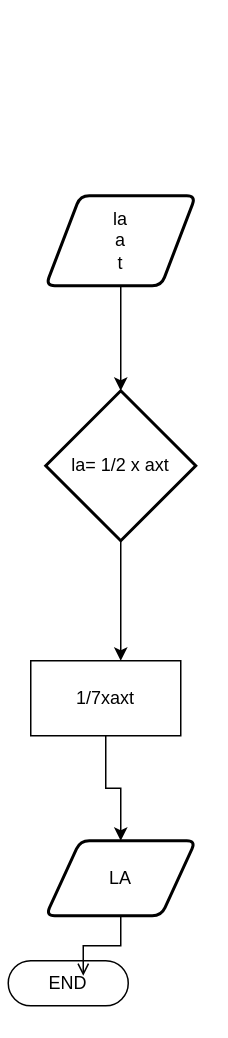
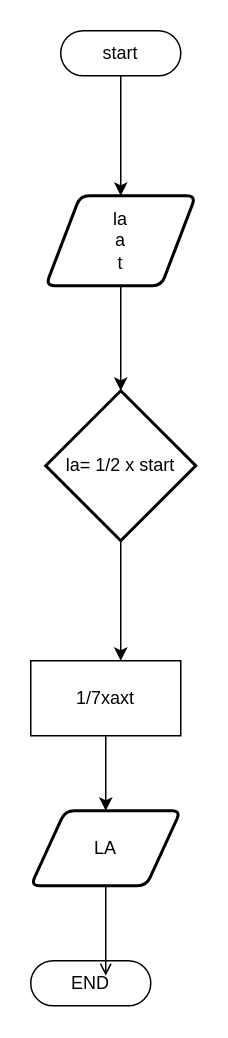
node "start": added
edge "start" -> "la a t": added
node "la= 1/2 x axt": label "la= 1/2 x axt" -> "la= 1/2 x start"
node "LA": moved (121, 878) -> (106, 848)
node "END": moved (68, 983) -> (91, 983)
